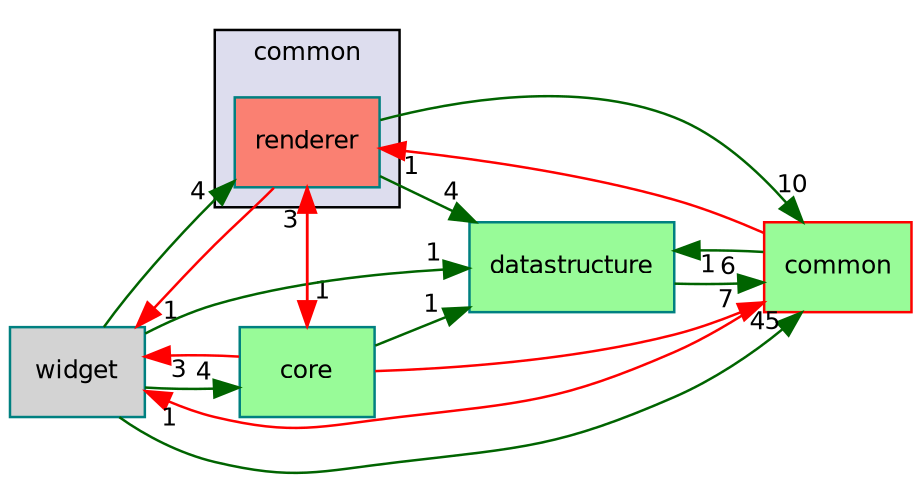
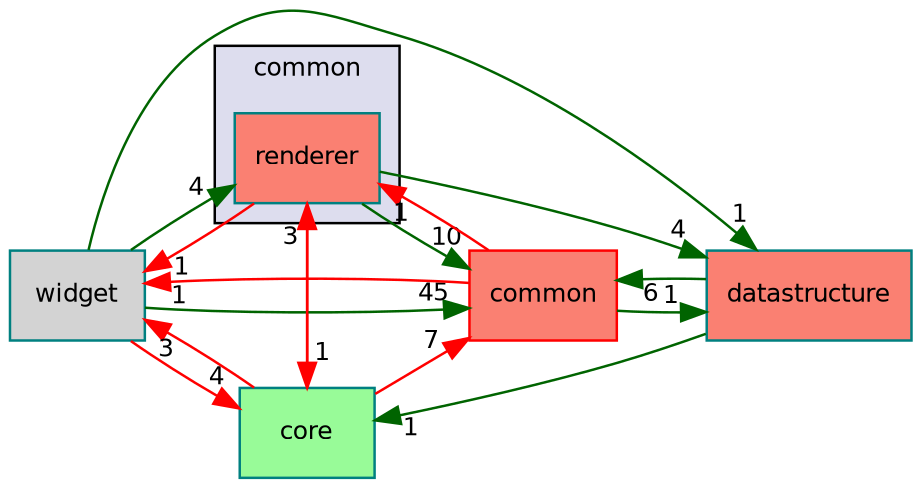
node "datastructure": fillcolor palegreen -> salmon
node "common": fillcolor palegreen -> salmon
edge "core" -> "datastructure": reversed
edge "widget" -> "core": color darkgreen -> red
